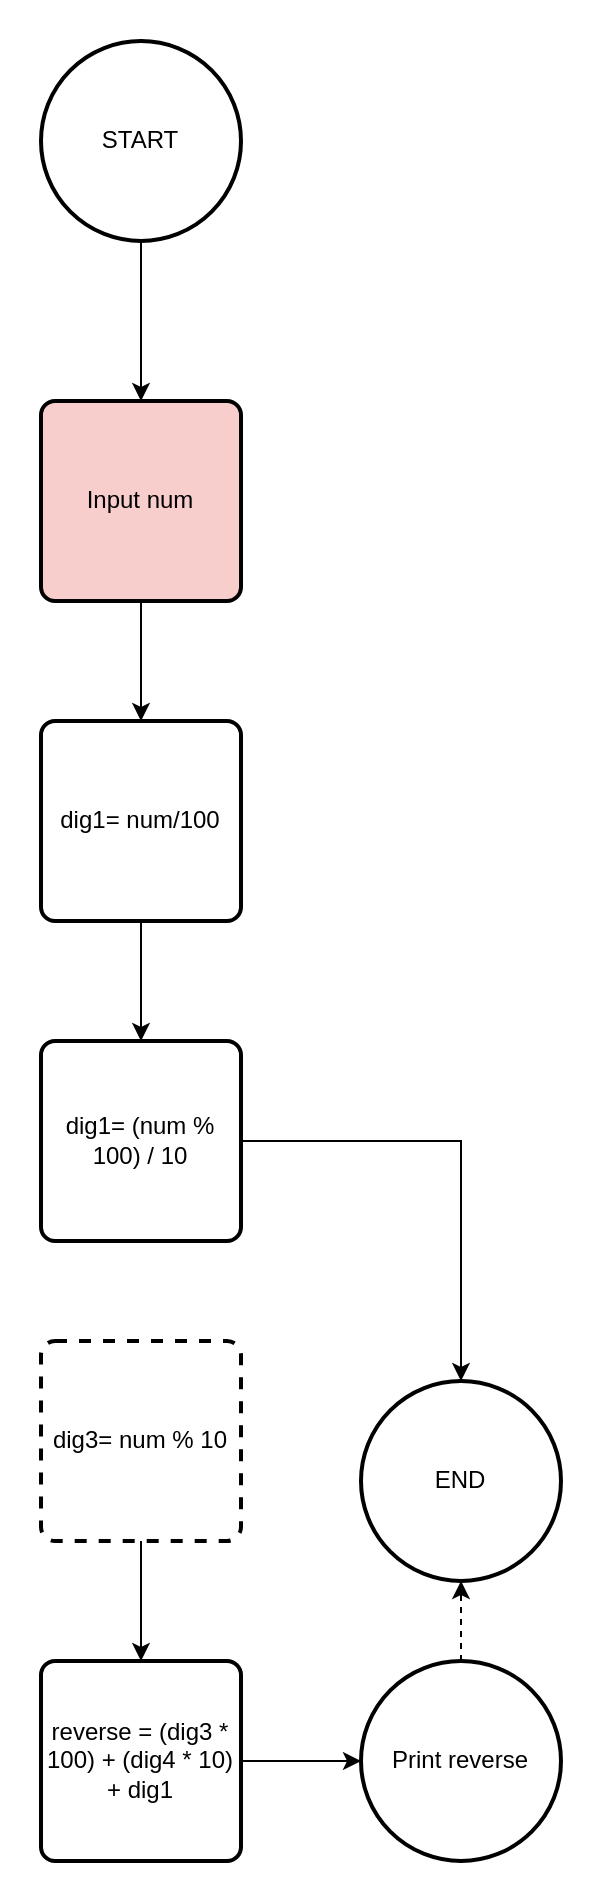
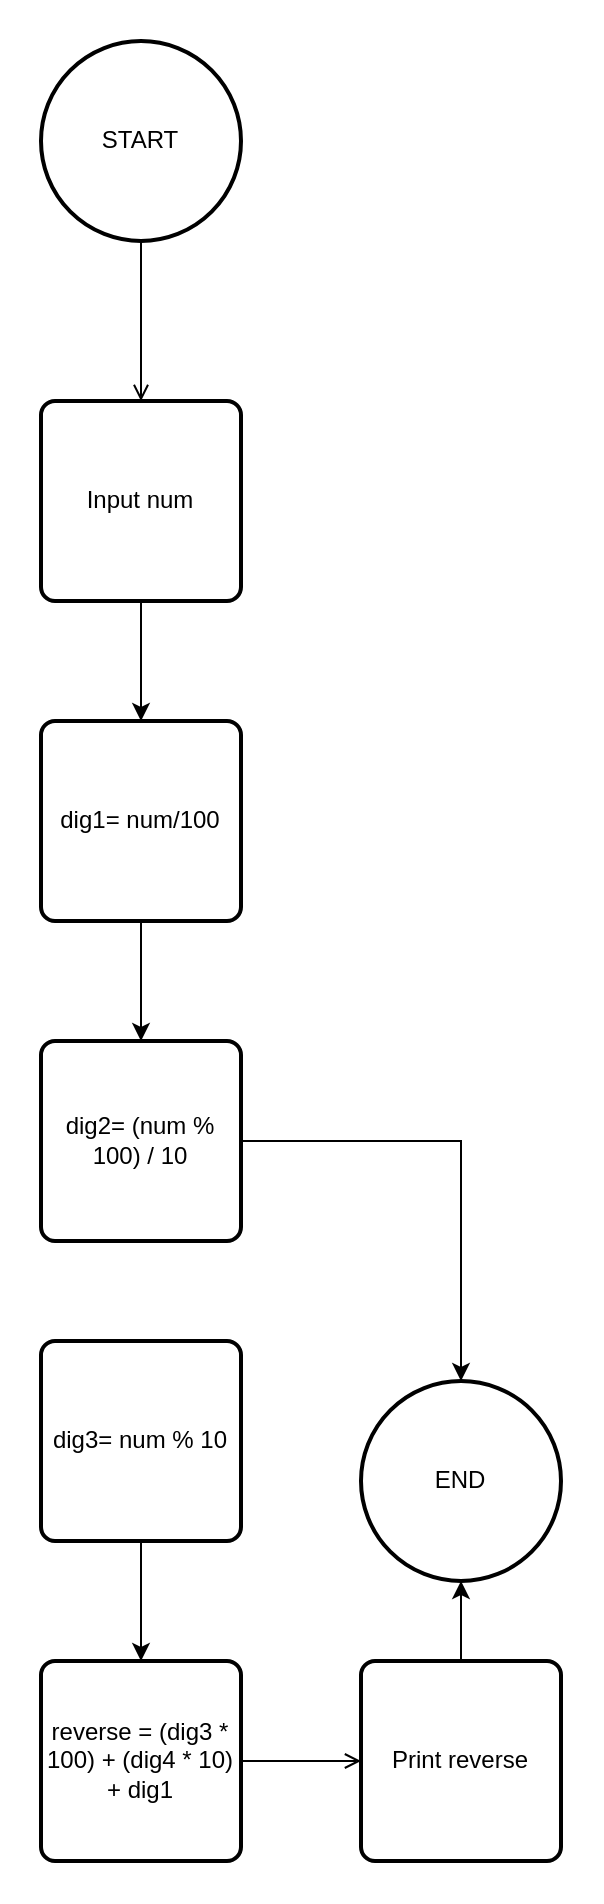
edge "START" -> "Input num": arrowhead classic -> open
node "Input num": fillcolor #f8cecc -> #ffffff
node "dig1= (num % 100) / 10": label "dig1= (num % 100) / 10" -> "dig2= (num % 100) / 10"
node "dig3= num % 10": style dashed -> solid
edge "Print reverse" -> "END": style dashed -> solid
edge "reverse = (dig3 * 100) + (dig4 * 10) + dig1" -> "Print reverse": arrowhead classic -> open
node "Print reverse": shape ellipse -> rounded rectangle
